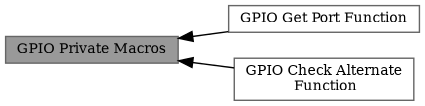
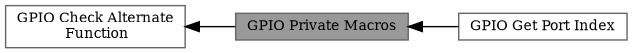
node "GPIO Get Port Function": label "GPIO Get Port Function" -> "GPIO Get Port Index"
edge "GPIO Check Alternate Function" -> "GPIO Private Macros": reversed
